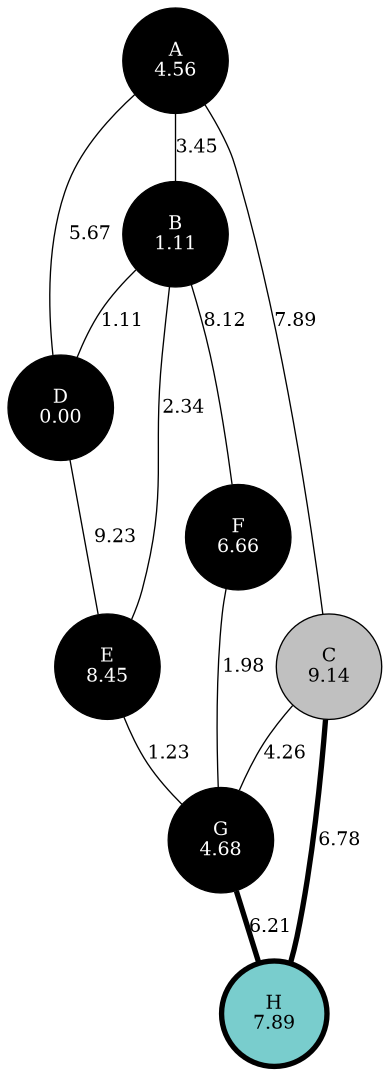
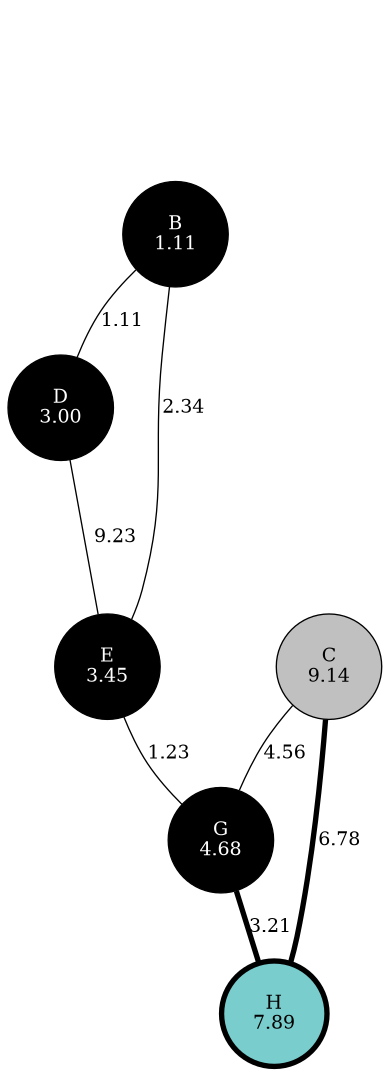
node "A 4.56": removed
node "D 0.00": label "D 0.00" -> "D 3.00"
node "F 6.66": removed
node "E 8.45": label "E 8.45" -> "E 3.45"
edge "C 9.14" -- "G 4.68": label "4.26" -> "4.56"
edge "G 4.68" -- "H 7.89": label "6.21" -> "3.21"
